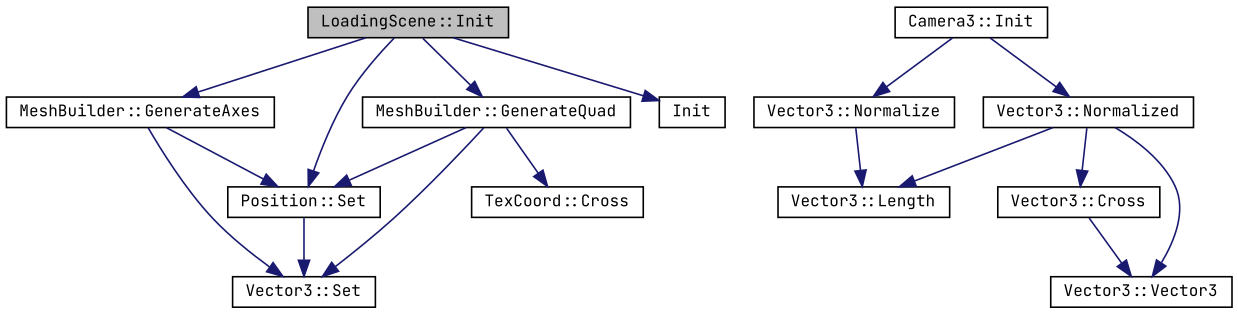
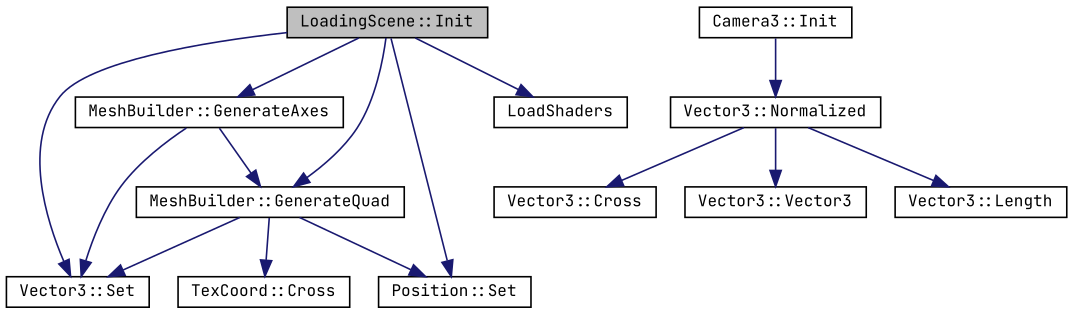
node "Init": label "Init" -> "LoadShaders"
node "Vector3::Normalize": removed
edge "MeshBuilder::GenerateAxes" -> "Position::Set": now "MeshBuilder::GenerateAxes" -> "MeshBuilder::GenerateQuad"
edge "Position::Set" -> "Vector3::Set": now "LoadingScene::Init" -> "Vector3::Set"
edge "Vector3::Cross" -> "Vector3::Vector3": removed
